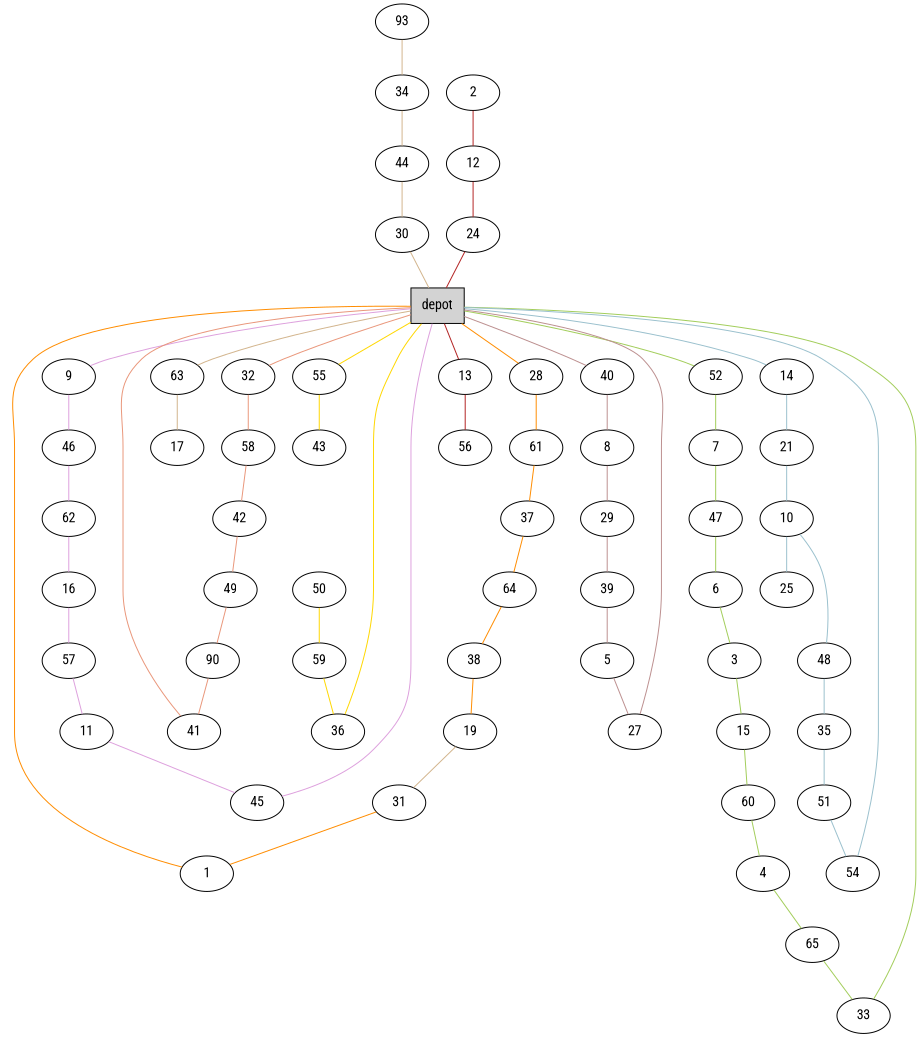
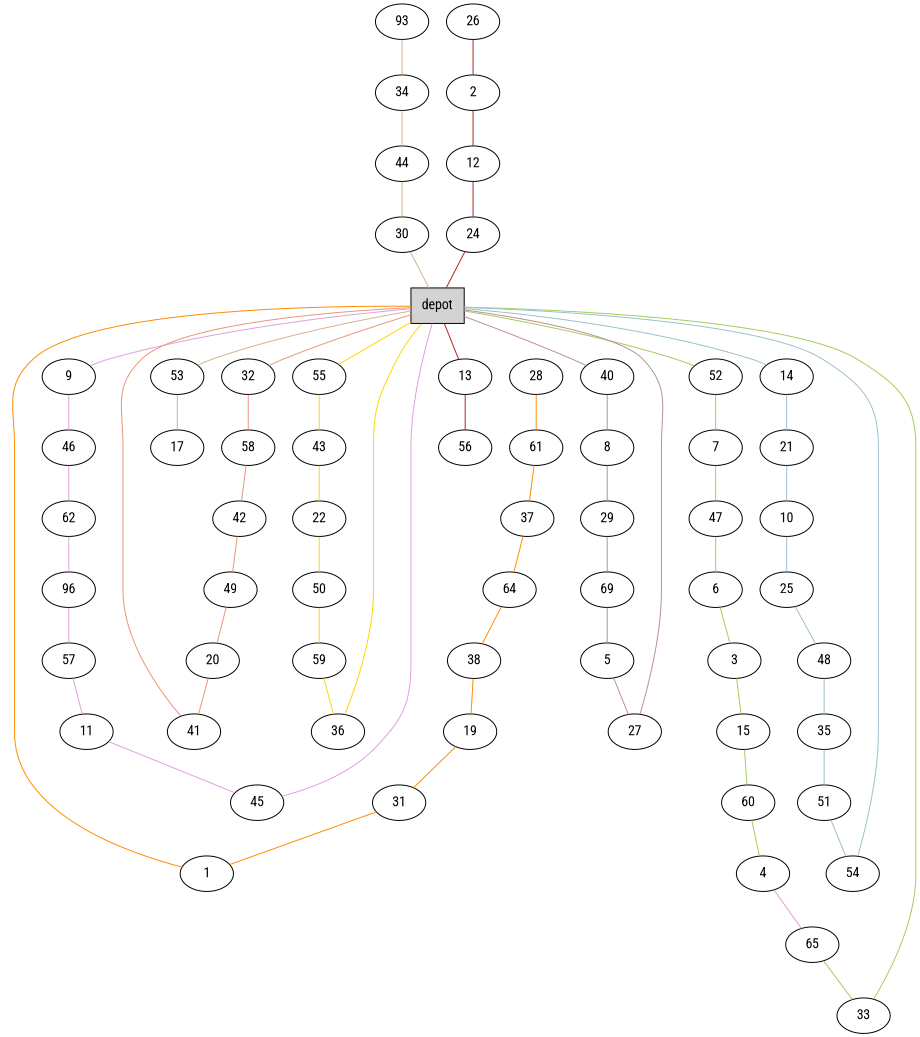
node "26": added
edge "depot" -- "28": removed
node "63": label "63" -> "53"
node "22": added
edge "10" -- "48": now "25" -- "48"
node "16": label "16" -> "96"
node "39": label "39" -> "69"
node "90": label "90" -> "20"
edge "19" -- "31": color tan -> darkorange
edge "4" -- "65": color darkolivegreen3 -> plum
